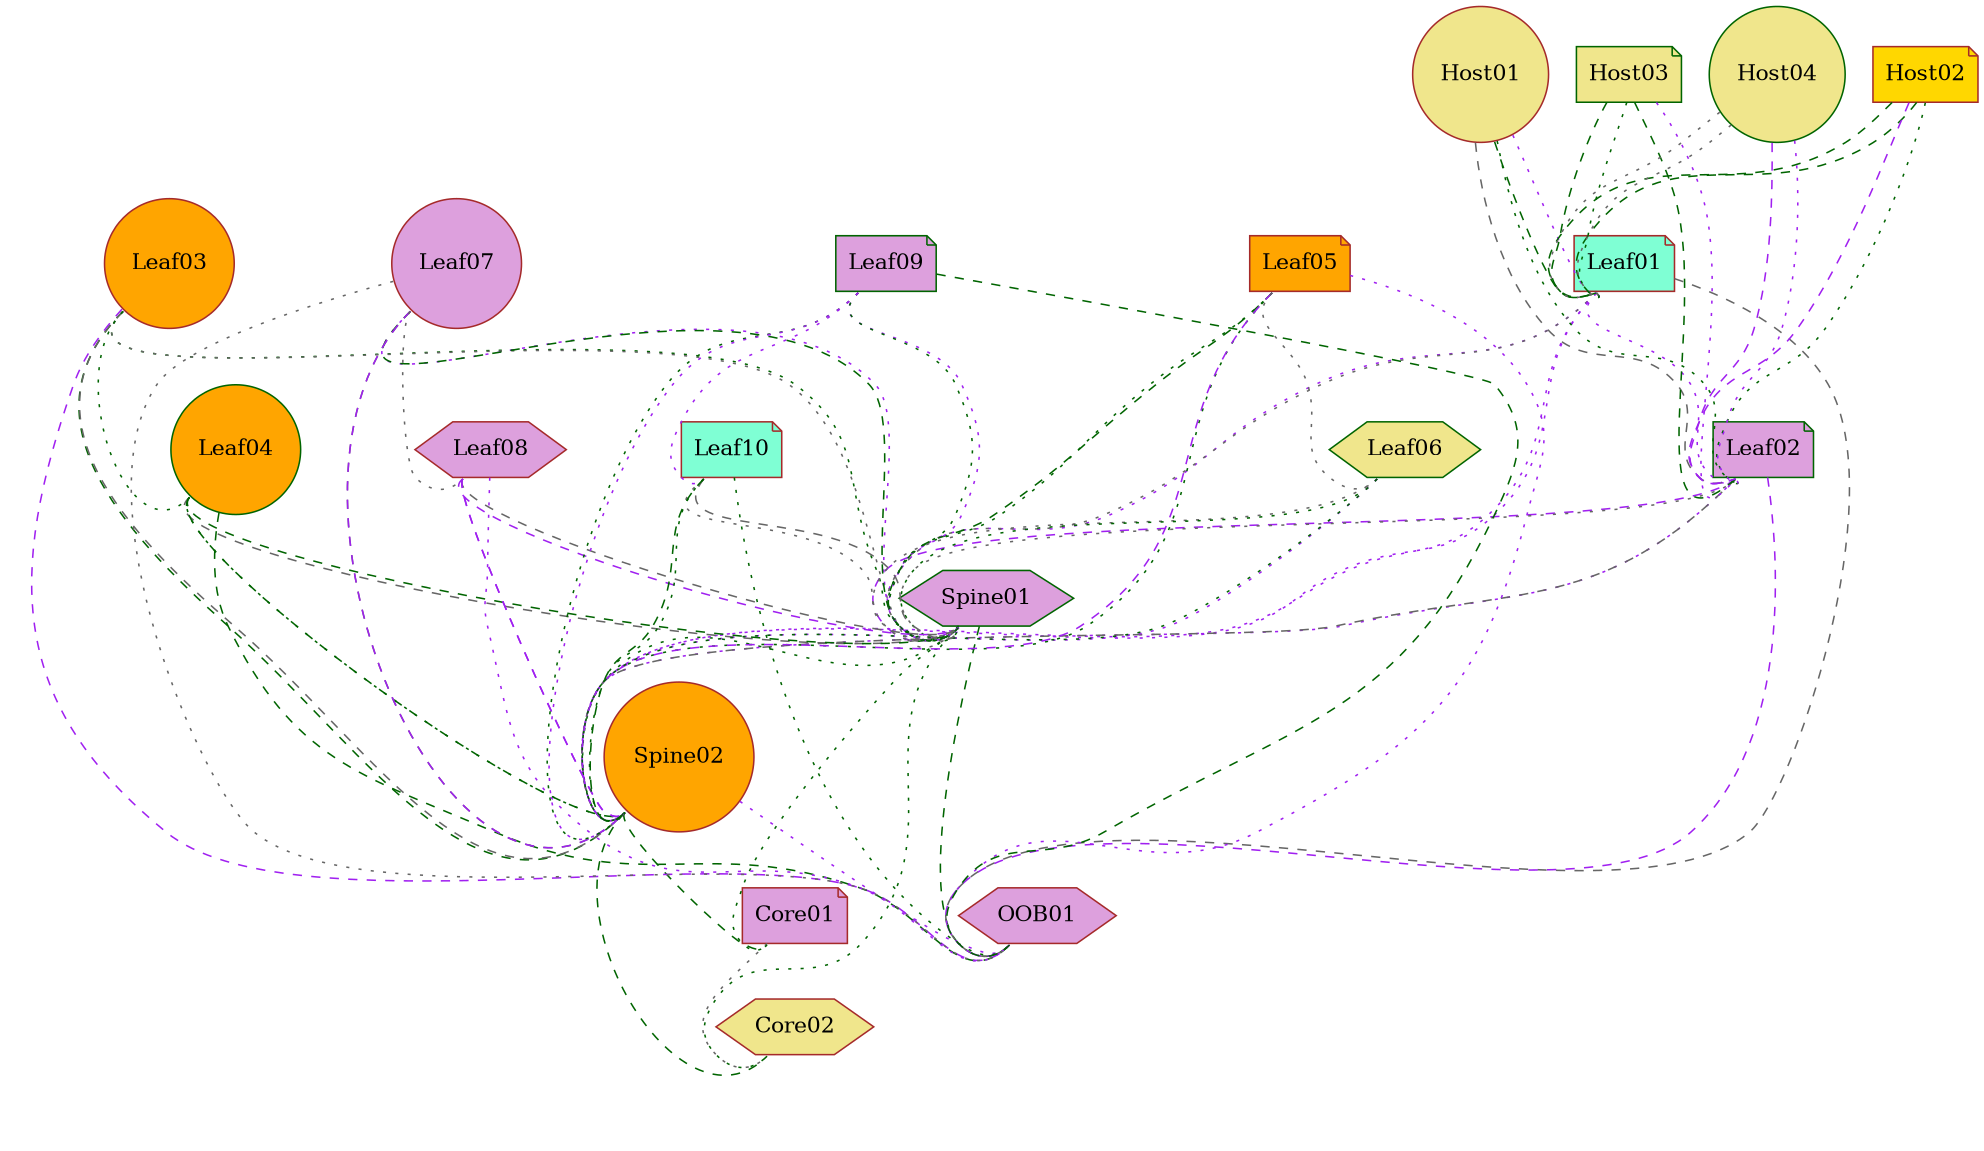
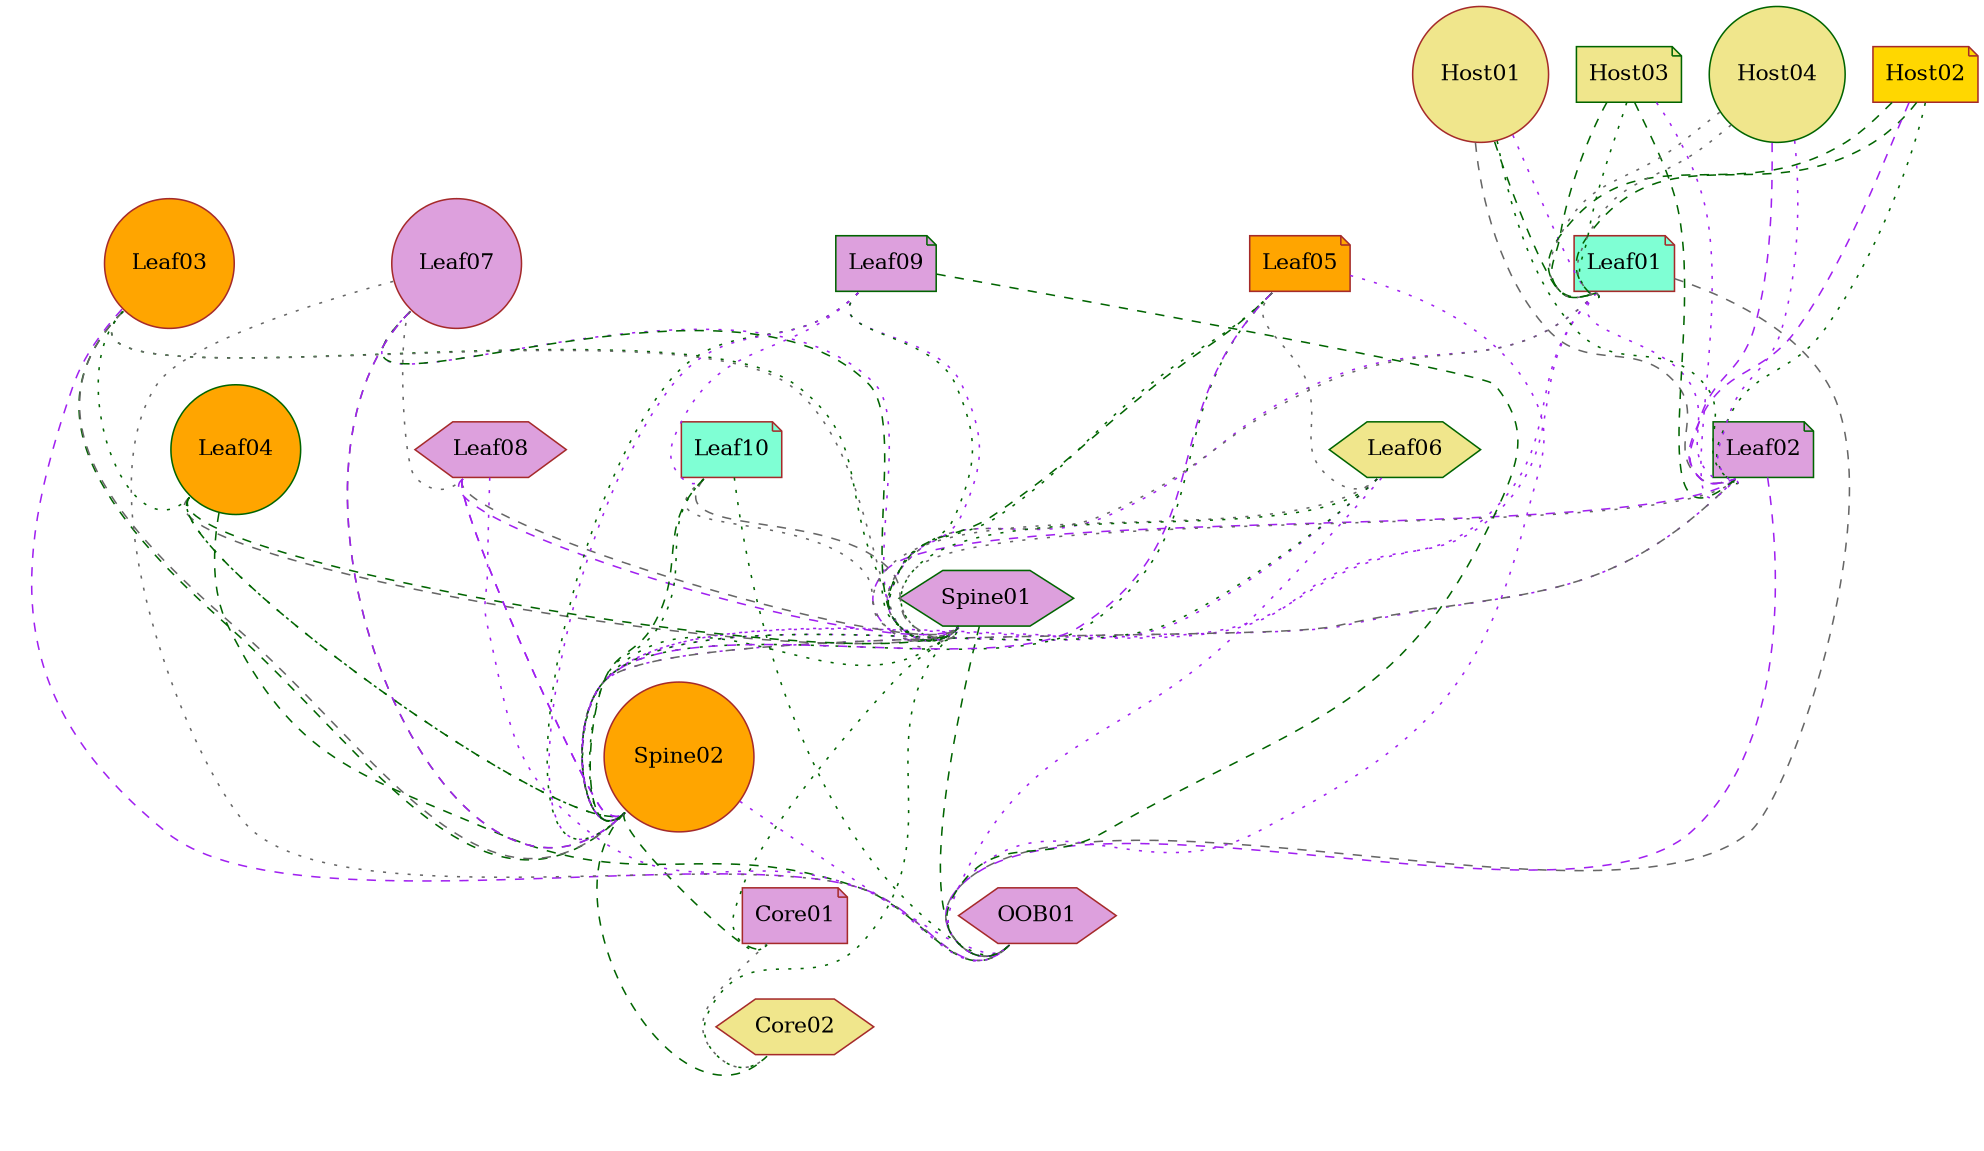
edge "Leaf06" -- "OOB01": added
